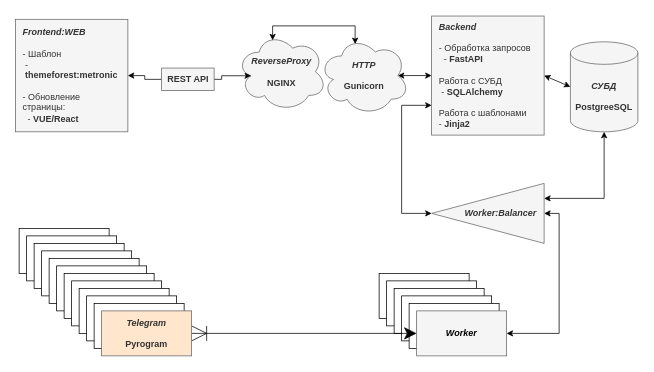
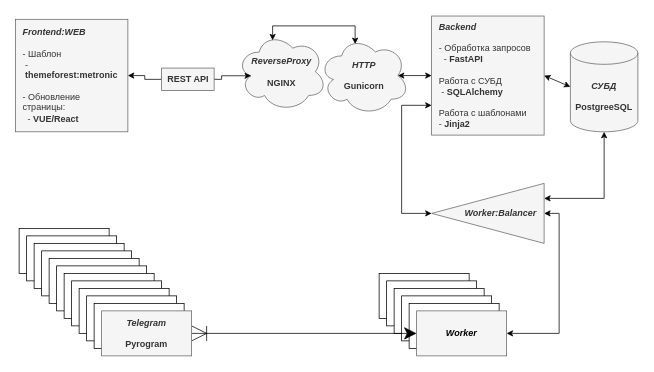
node "Telegram Pyrogram": fillcolor #ffe6cc -> #f5f5f5
